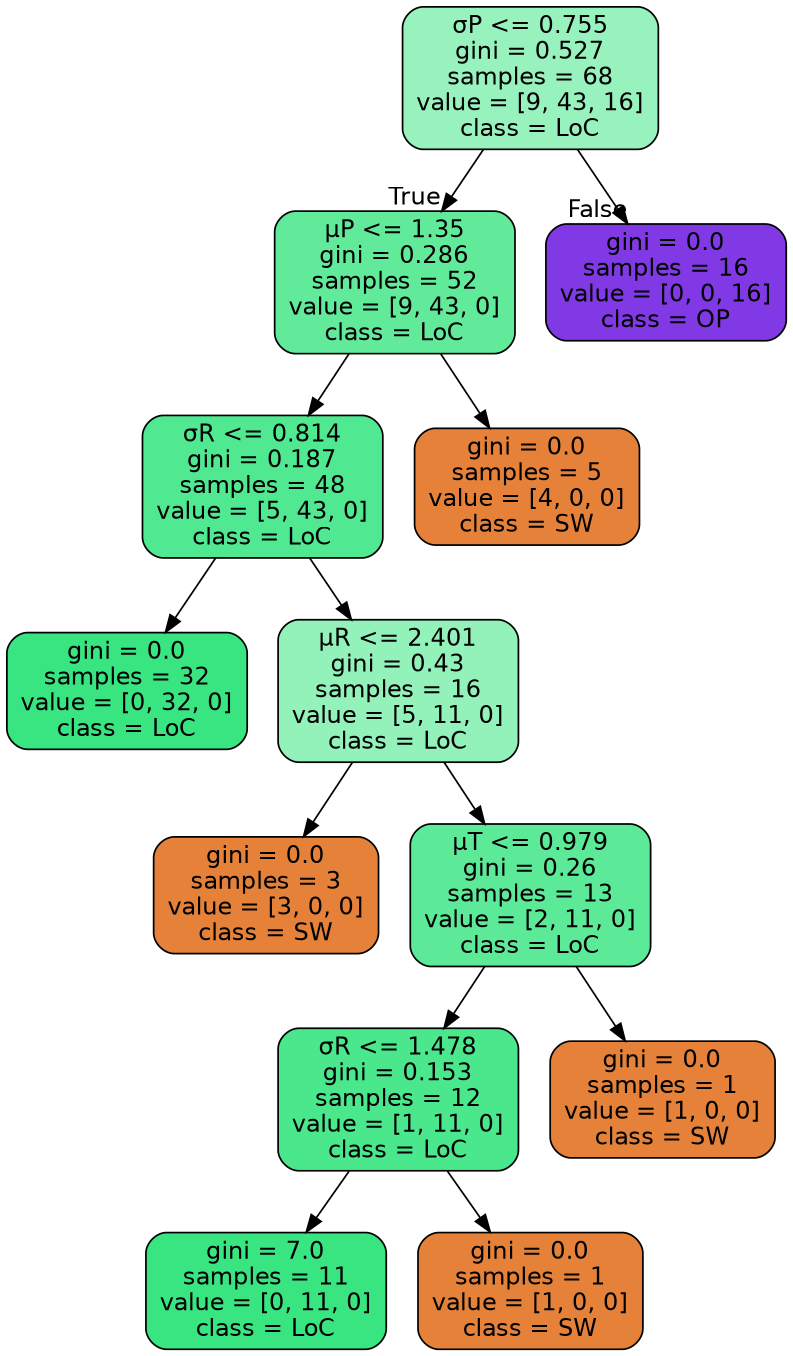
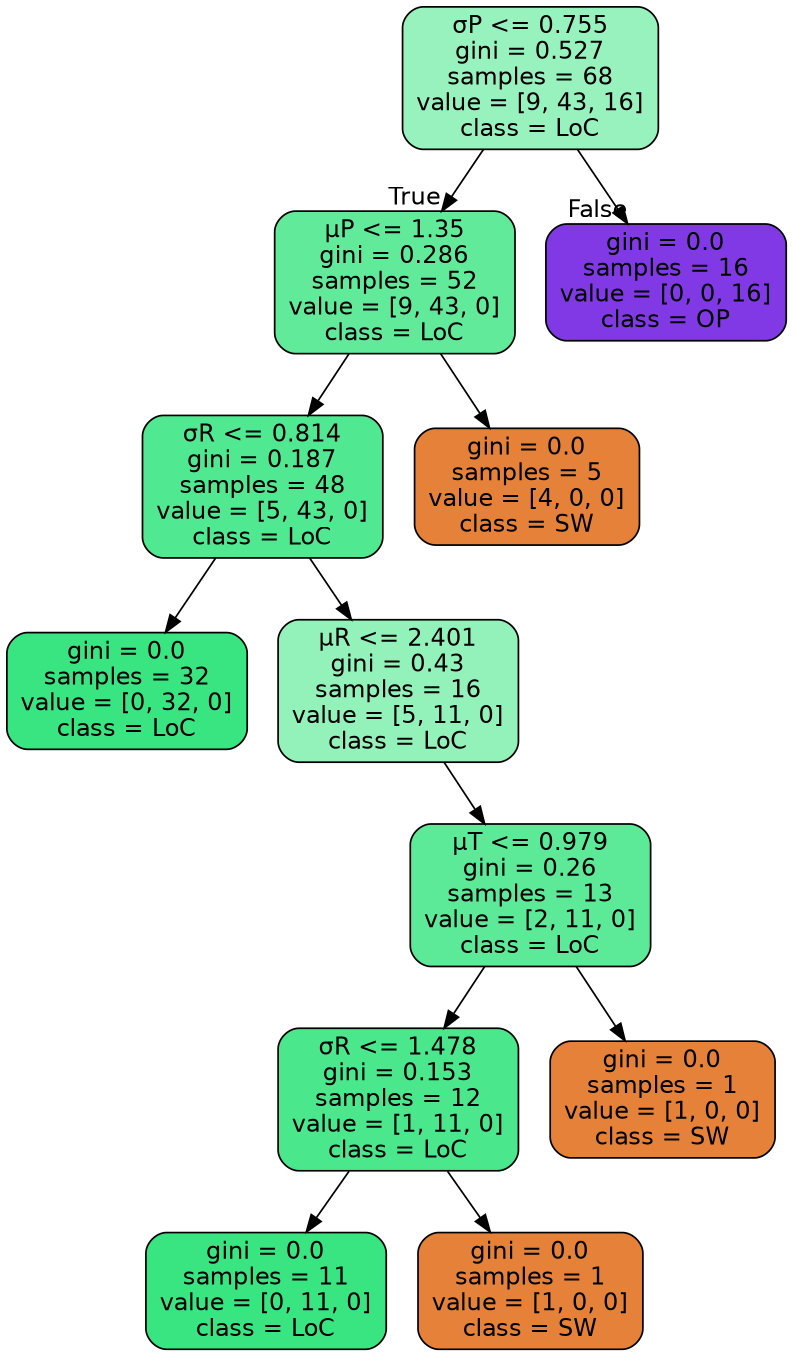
node "gini = 0.0 samples = 3 value = [3, 0, 0] class = SW": removed
node "gini = 7.0 samples = 11 value = [0, 11, 0] class = LoC": label "gini = 7.0 samples = 11 value = [0, 11, 0] class = LoC" -> "gini = 0.0 samples = 11 value = [0, 11, 0] class = LoC"
